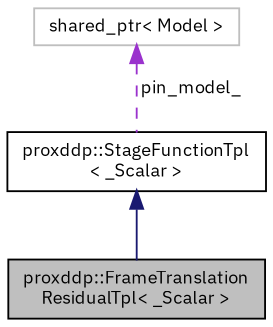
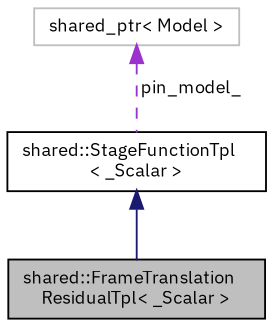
node "proxddp::StageFunctionTpl < _Scalar >": label "proxddp::StageFunctionTpl < _Scalar >" -> "shared::StageFunctionTpl < _Scalar >"
node "proxddp::FrameTranslation ResidualTpl< _Scalar >": label "proxddp::FrameTranslation ResidualTpl< _Scalar >" -> "shared::FrameTranslation ResidualTpl< _Scalar >"
